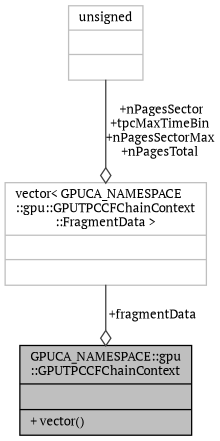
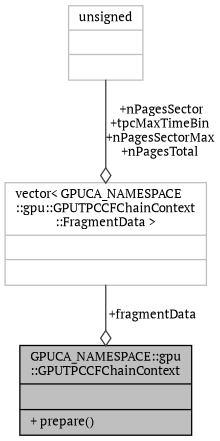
node "GPUCA_NAMESPACE::gpu": text "+ vector()" -> "+ prepare()"
